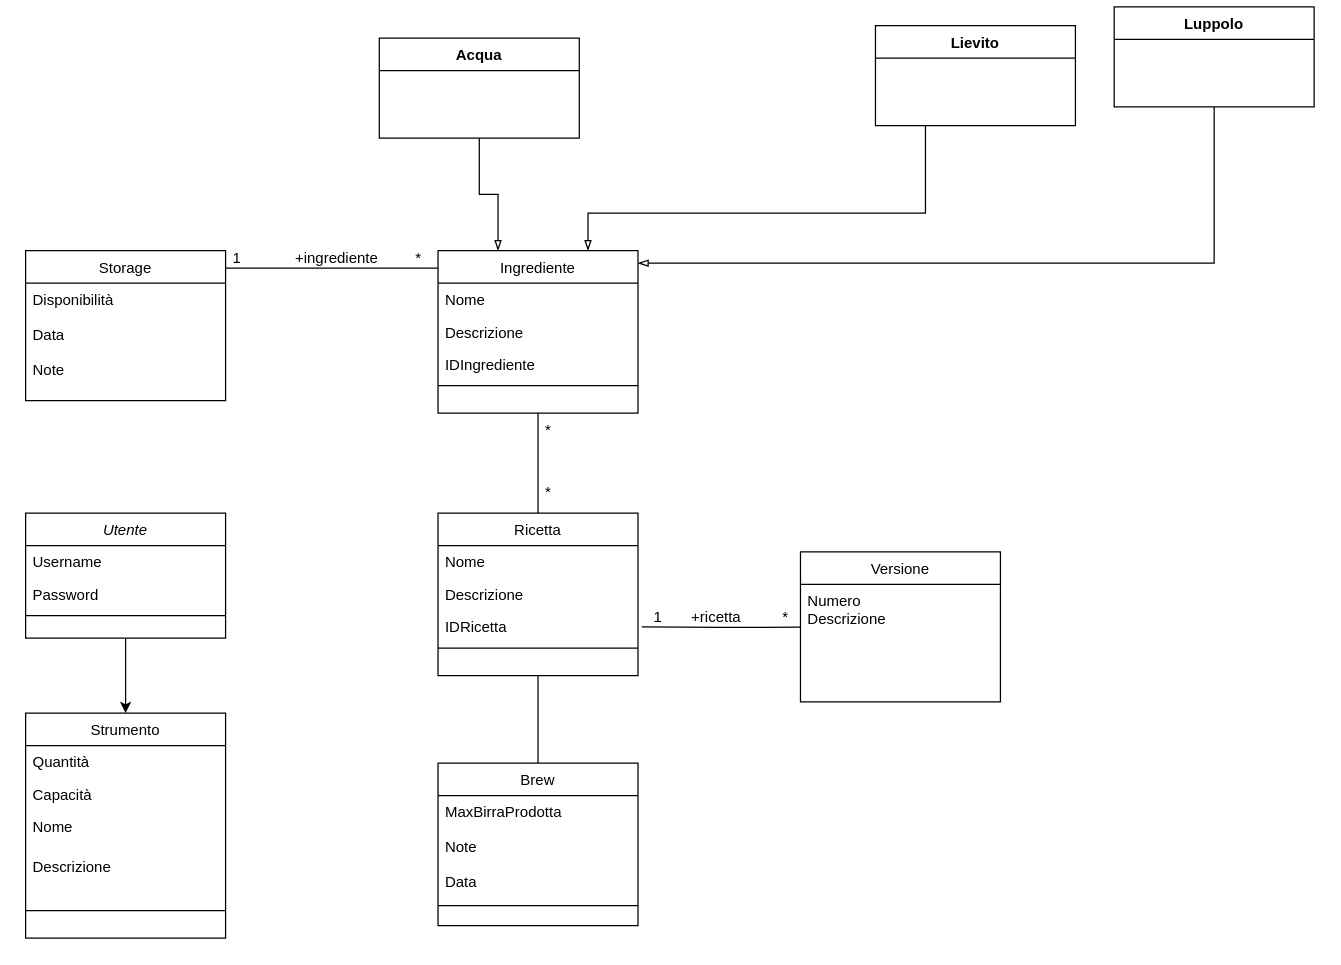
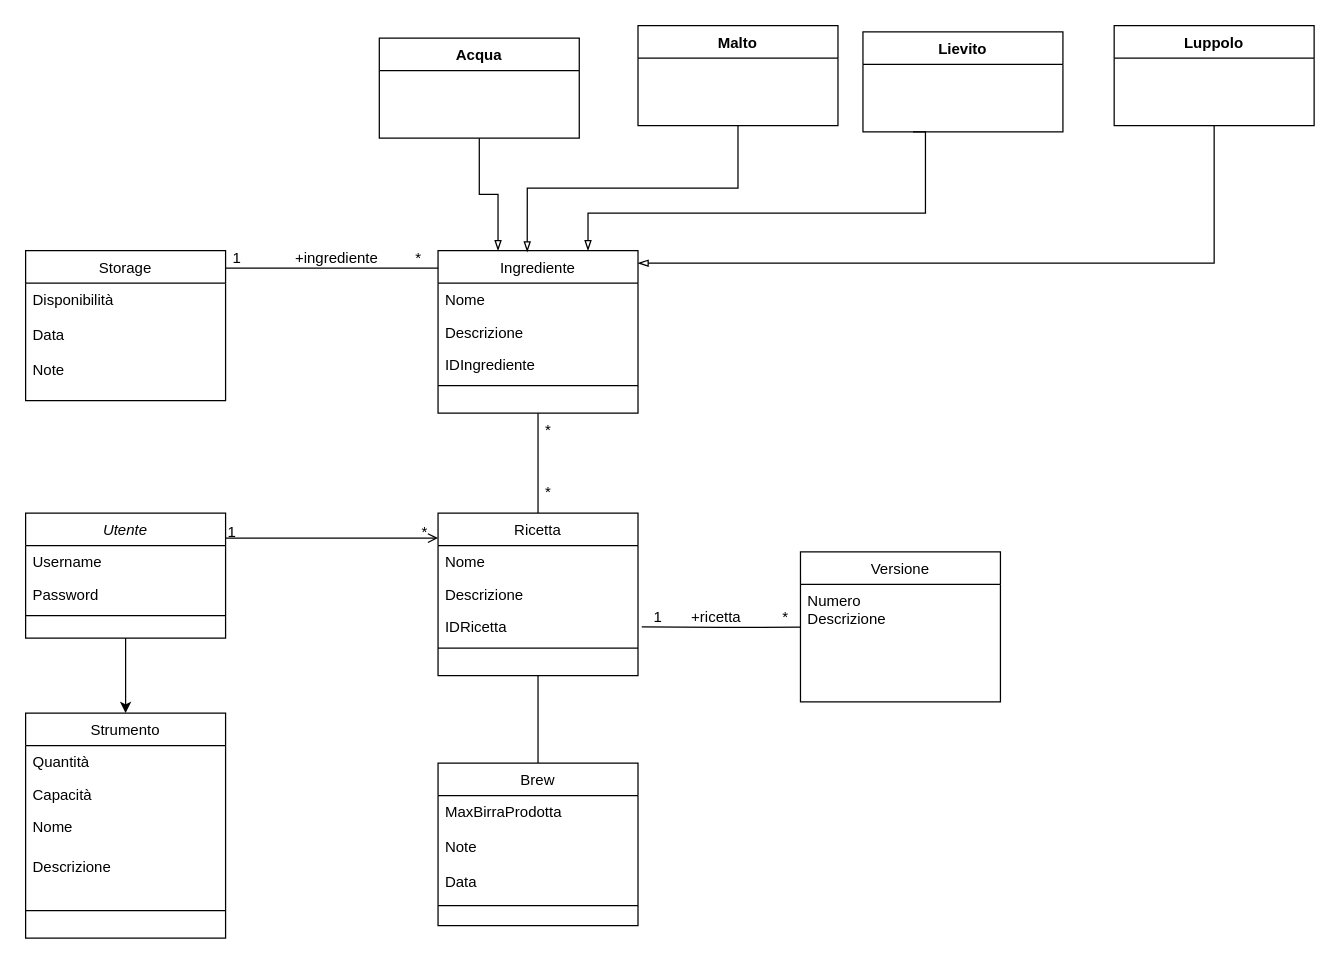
node "Luppolo": moved (1214, 57) -> (1214, 76)
node "Malto": added
node "Lievito": moved (976, 76) -> (963, 82)
edge "Malto" -> "Ingrediente": added
edge "Utente" -> "Ricetta": added, labels "1", "*"
